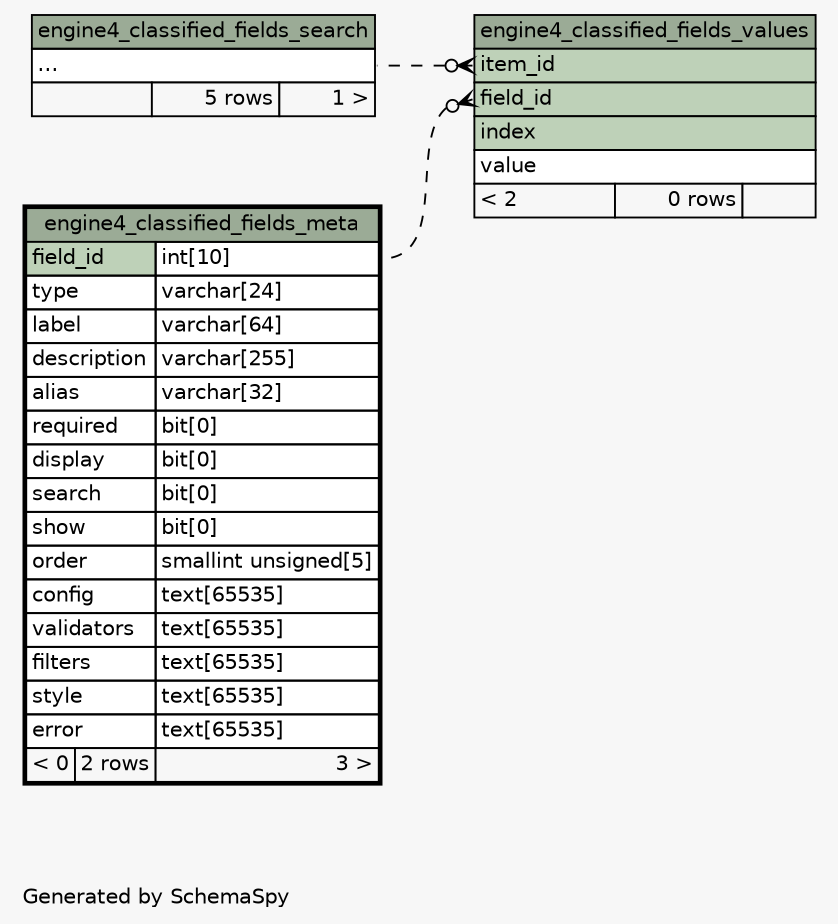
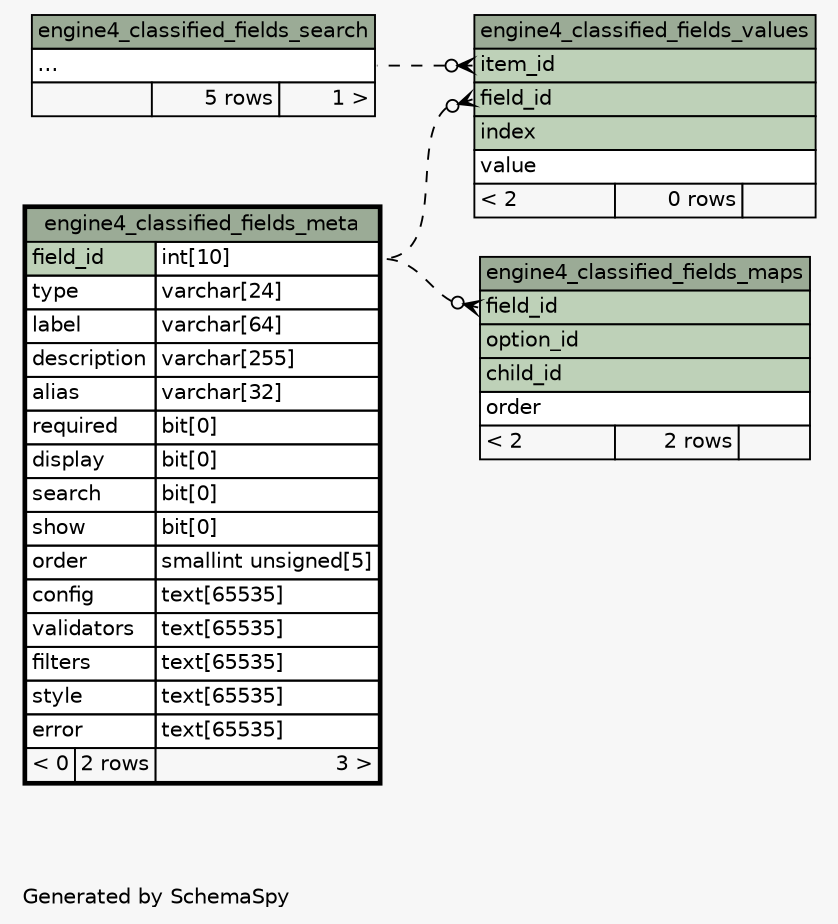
node "engine4_classified_fields_maps": added
